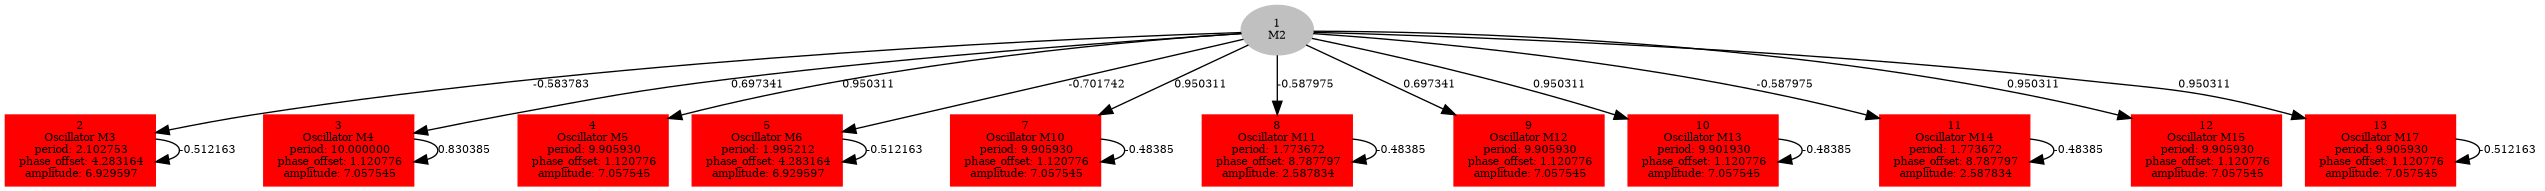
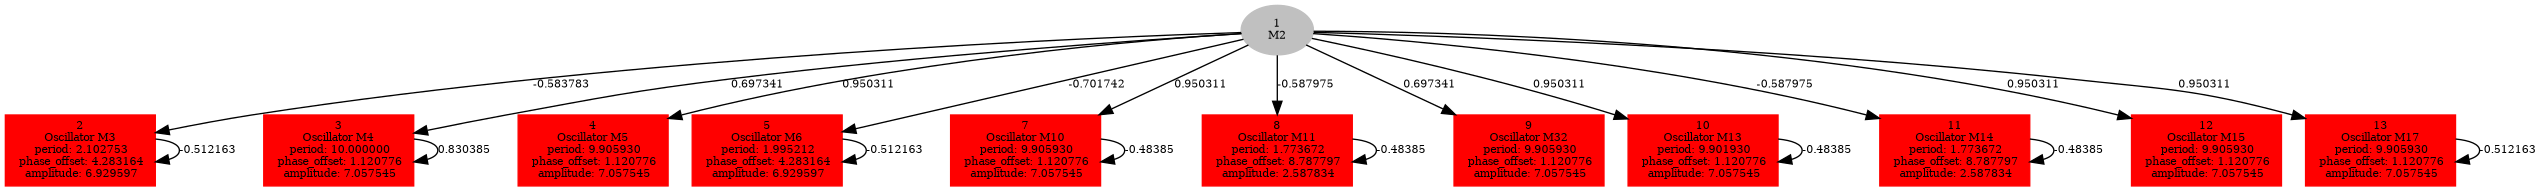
node "9": text "Oscillator M12" -> "Oscillator M32"
